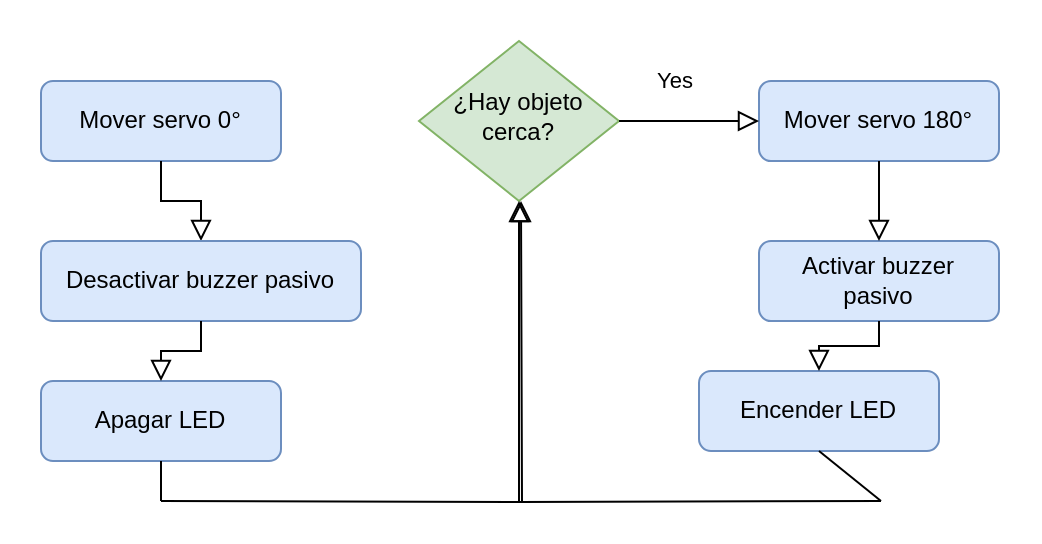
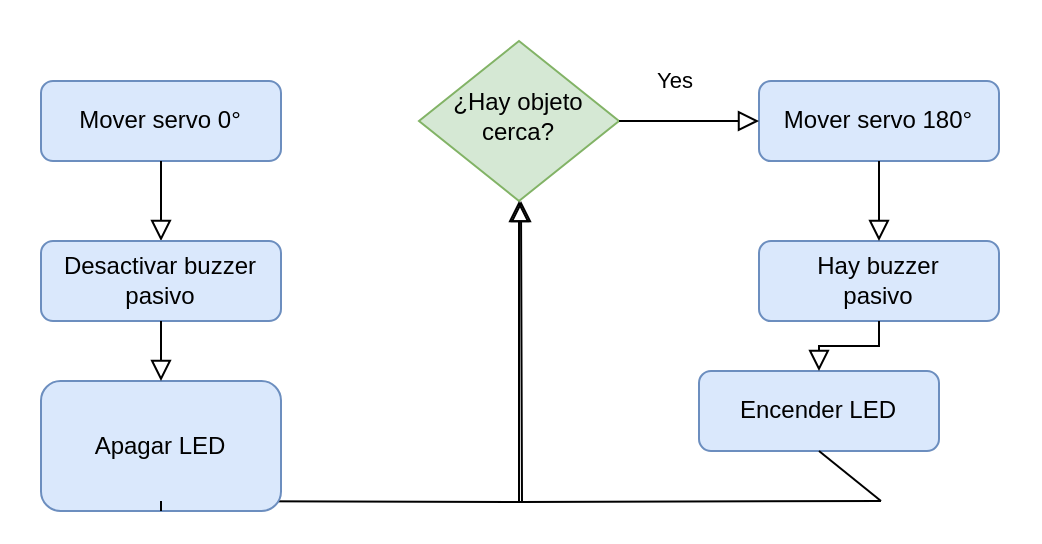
node "Desactivar buzzer pasivo": size 320x80 -> 240x80
node "Activar buzzer pasivo": label "Activar buzzer pasivo" -> "Hay buzzer pasivo"
node "Apagar LED": size 240x80 -> 240x130
